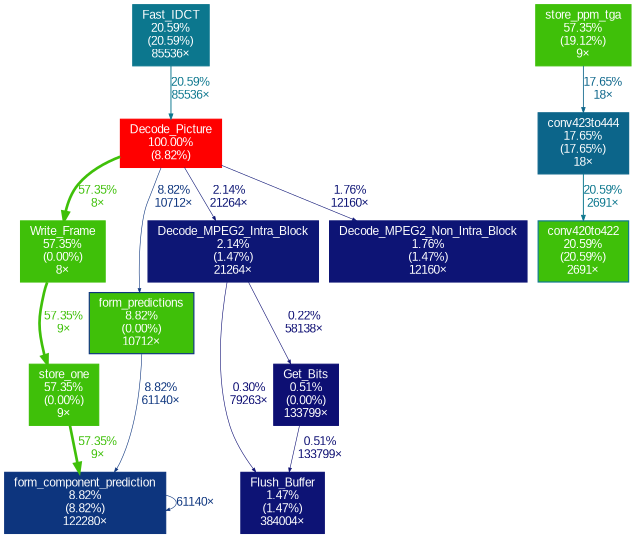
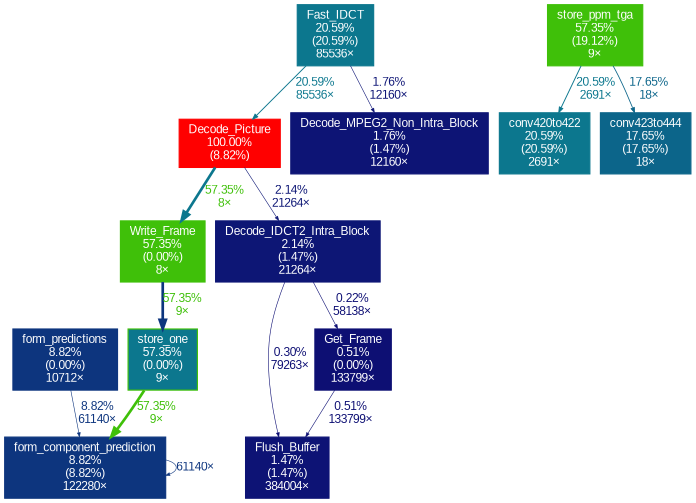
edge "Decode_Picture 100.00% (8.82%)" -> "Write_Frame 57.35% (0.00%) 8×": color #3fc009 -> #0c778e
edge "Decode_Picture 100.00% (8.82%)" -> "Decode_MPEG2_Non_Intra_Block 1.76% (1.47%) 12160×": now "Fast_IDCT 20.59% (20.59%) 85536×" -> "Decode_MPEG2_Non_Intra_Block 1.76% (1.47%) 12160×"
edge "conv423to444 17.65% (17.65%) 18×" -> "conv420to422 20.59% (20.59%) 2691×": now "store_ppm_tga 57.35% (19.12%) 9×" -> "conv420to422 20.59% (20.59%) 2691×"
edge "Decode_Picture 100.00% (8.82%)" -> "form_predictions 8.82% (0.00%) 10712×": removed, label "8.82% 10712×"
node "Decode_MPEG2_Intra_Block 2.14% (1.47%) 21264×": label "Decode_MPEG2_Intra_Block 2.14% (1.47%) 21264×" -> "Decode_IDCT2_Intra_Block 2.14% (1.47%) 21264×"
node "conv420to422 20.59% (20.59%) 2691×": fillcolor #3fc009 -> #0c778e
edge "Write_Frame 57.35% (0.00%) 8×" -> "store_one 57.35% (0.00%) 9×": color #3fc009 -> #0d357e
node "form_predictions 8.82% (0.00%) 10712×": fillcolor #3fc009 -> #0d357e
node "store_one 57.35% (0.00%) 9×": fillcolor #3fc009 -> #0c778e
node "Get_Bits 0.51% (0.00%) 133799×": label "Get_Bits 0.51% (0.00%) 133799×" -> "Get_Frame 0.51% (0.00%) 133799×"
